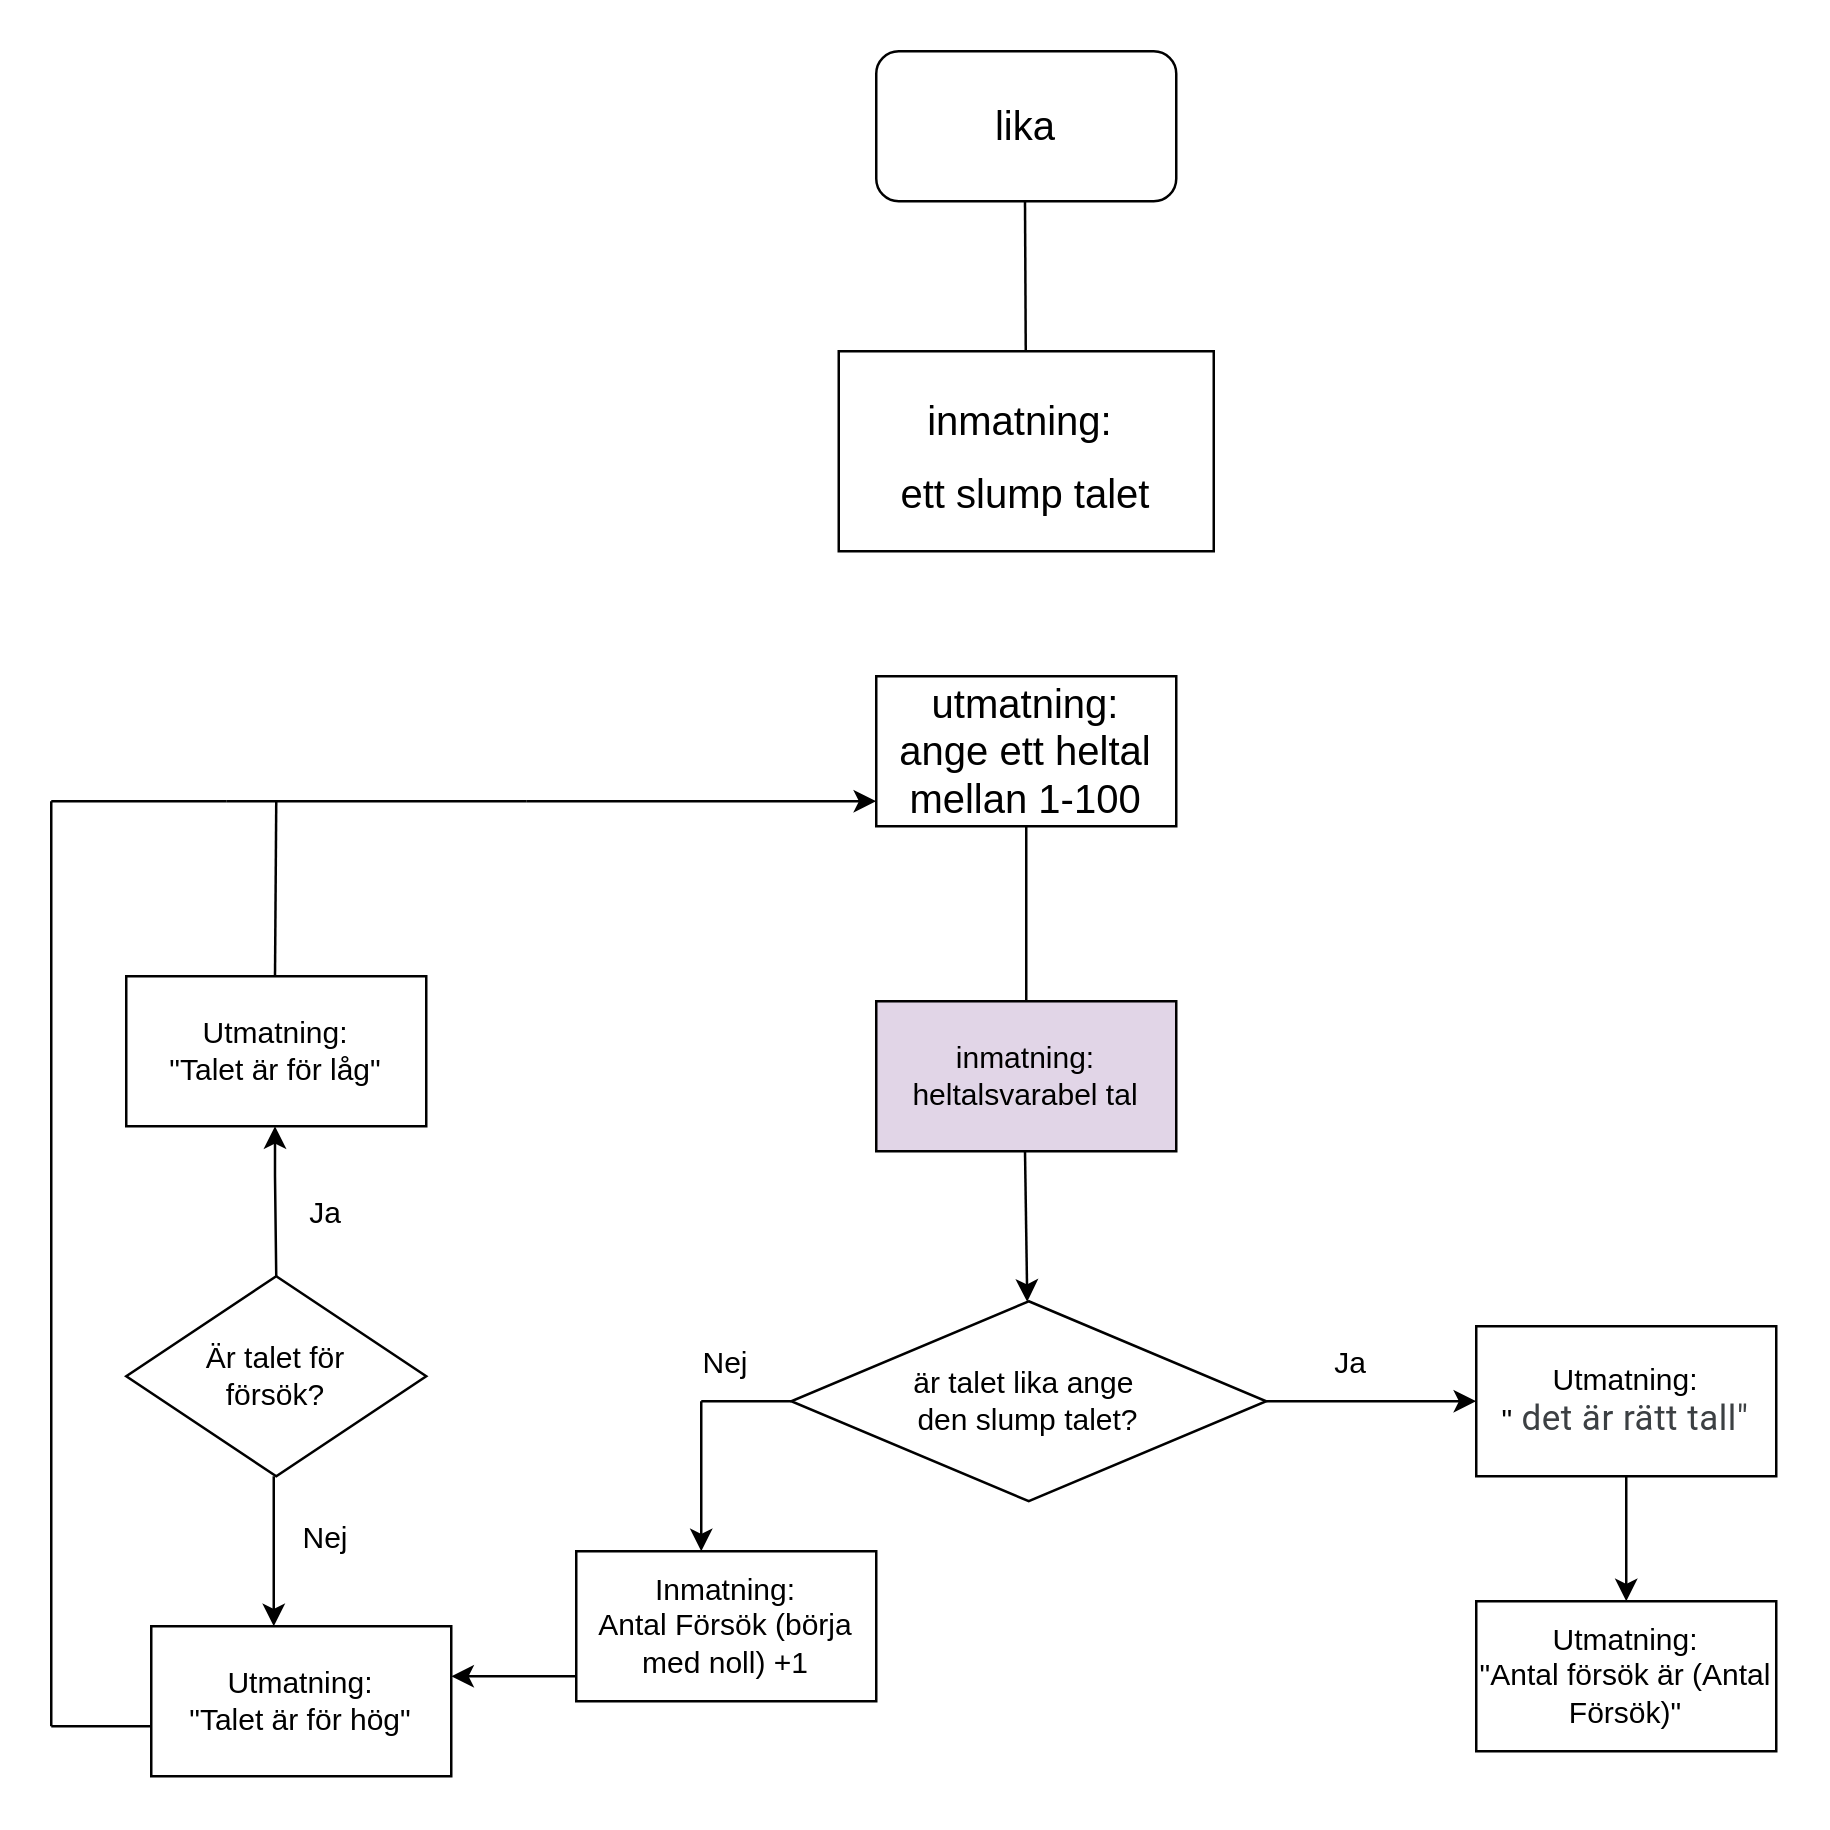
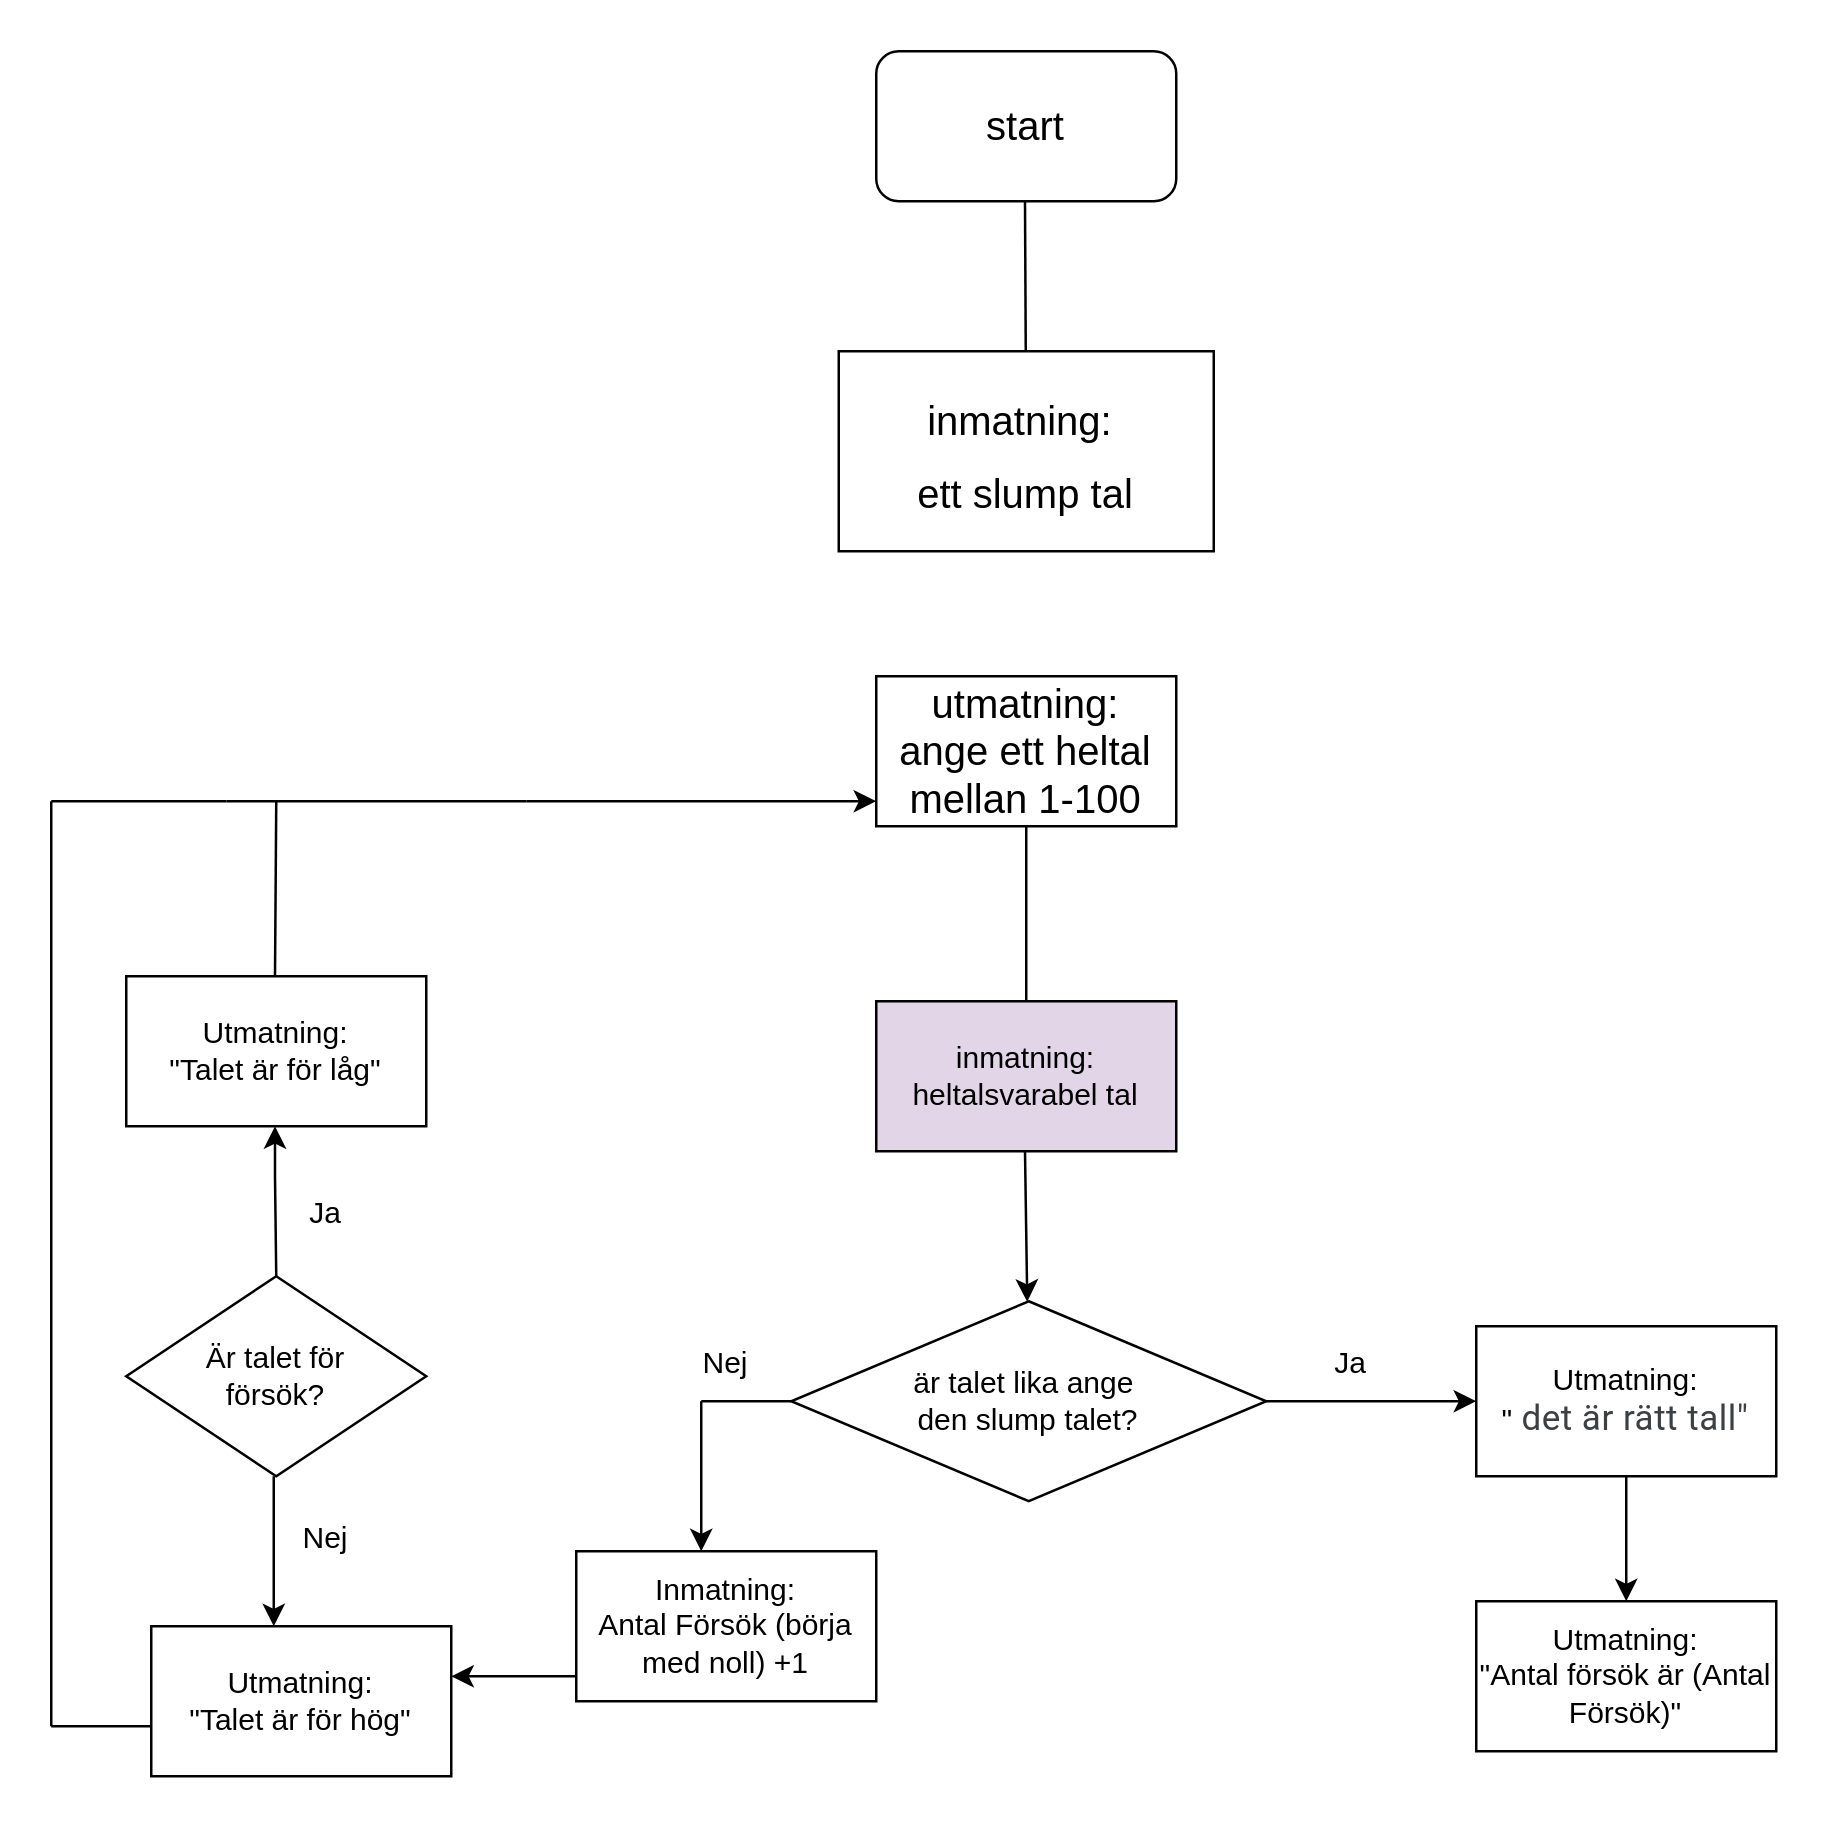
node "lika": label "lika" -> "start"
node "inmatning: ett slump talet": label "inmatning: ett slump talet" -> "inmatning: ett slump tal"
